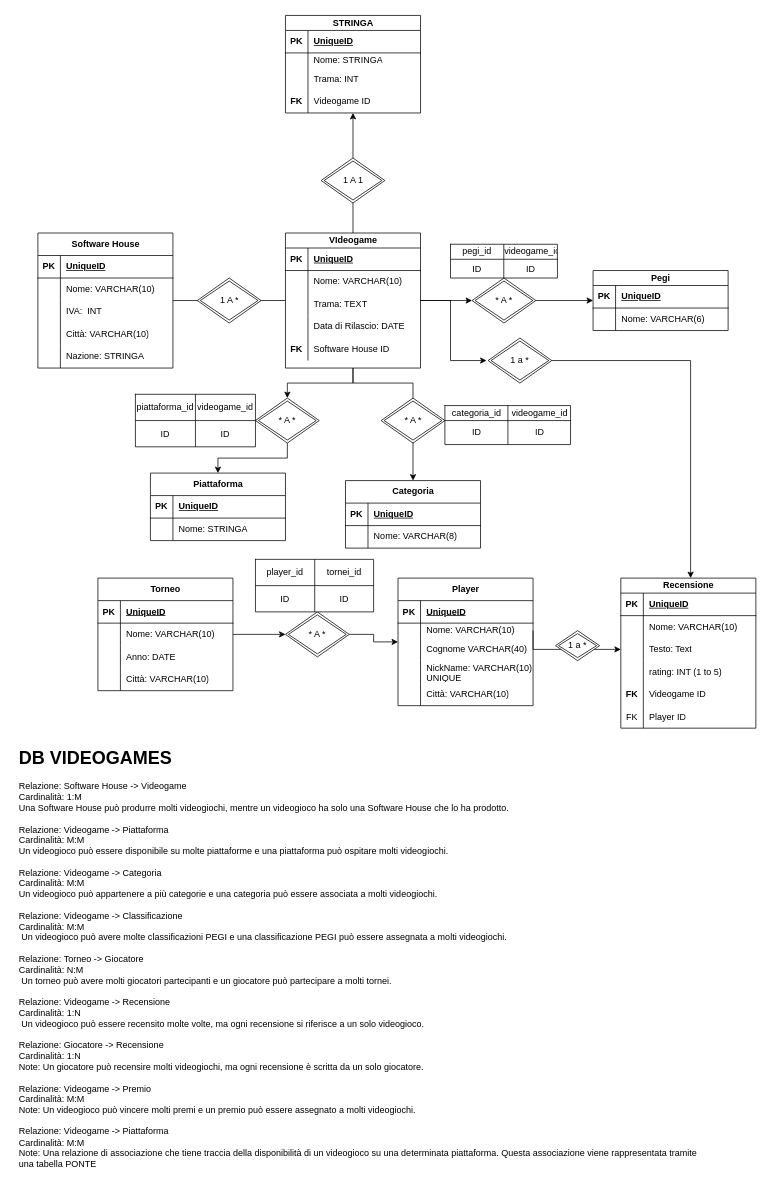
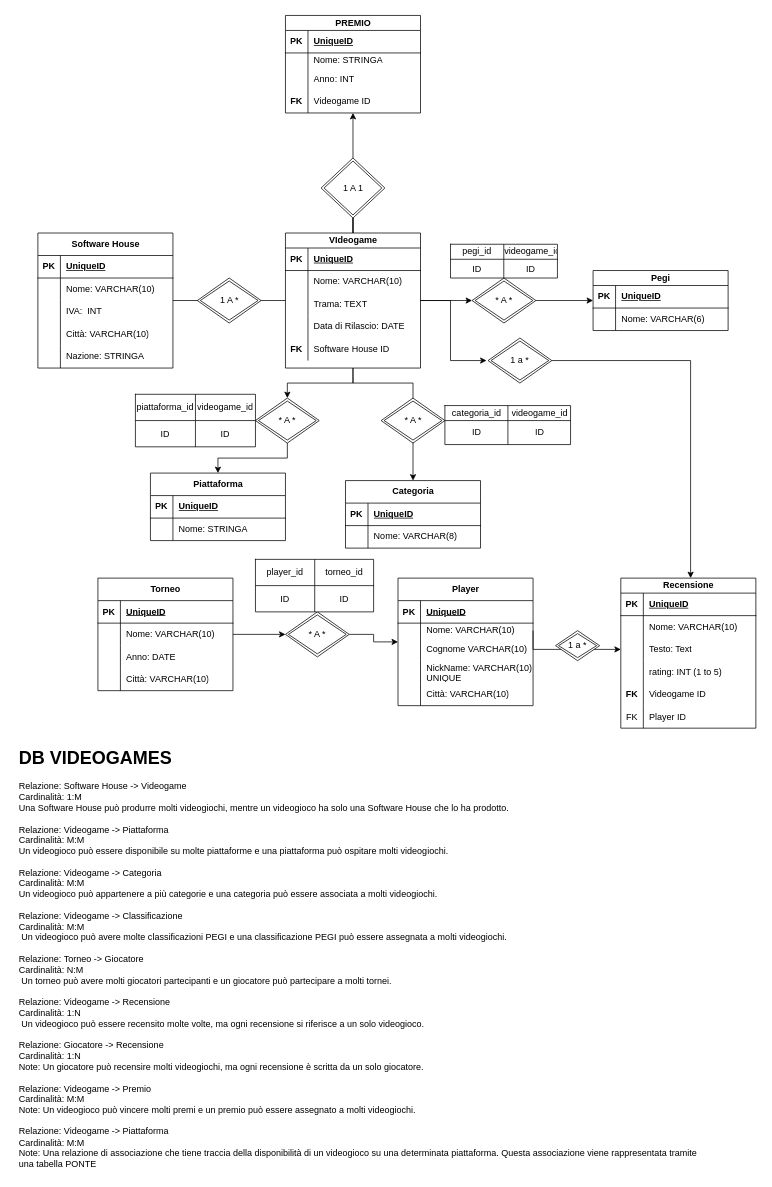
node "STRINGA": label "STRINGA" -> "PREMIO"
node "Trama: INT": label "Trama: INT" -> "Anno: INT"
node "1 A 1": size 64x45 -> 64x60
node "tornei_id": label "tornei_id" -> "torneo_id"
node "Cognome VARCHAR(40)": label "Cognome VARCHAR(40)" -> "Cognome VARCHAR(10)"
